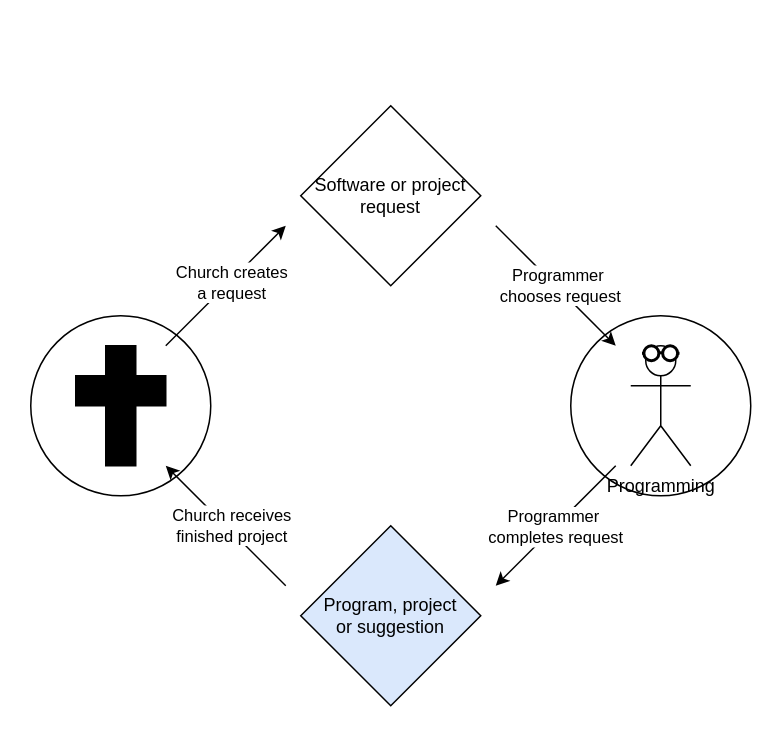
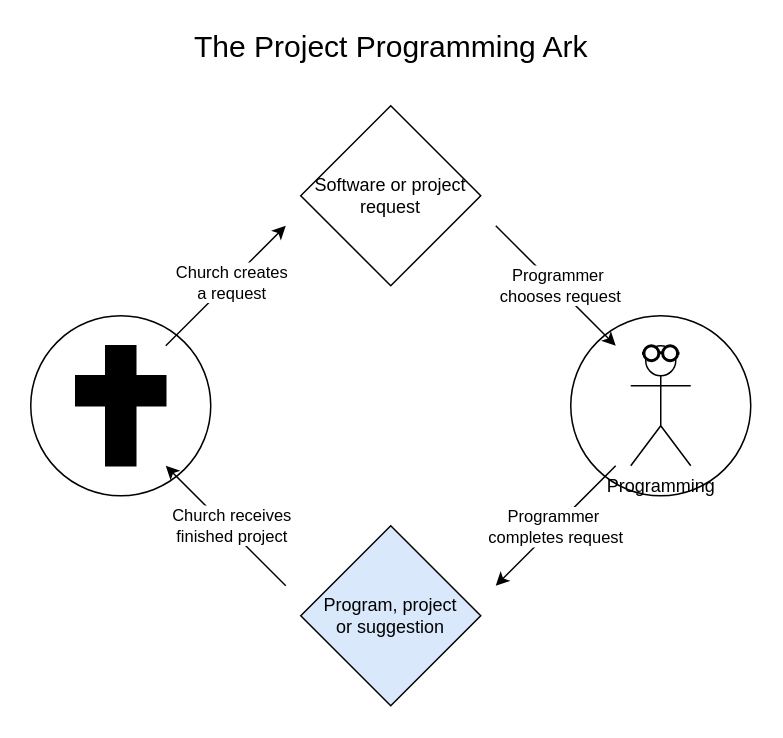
node "The Project Programming Ark": added
